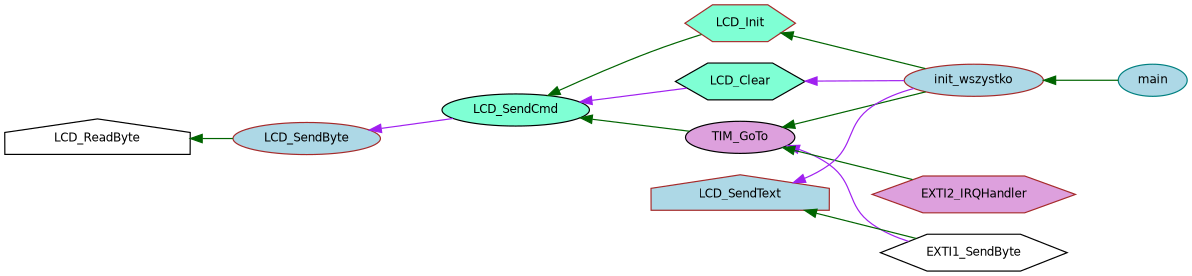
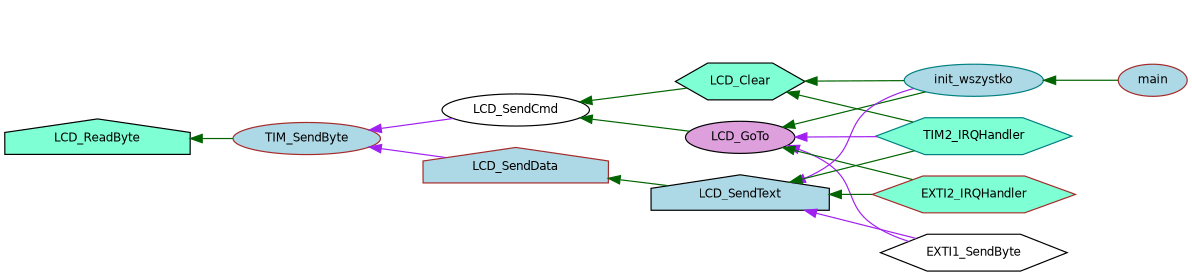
node "LCD_Init": removed
node "init_wszystko": color brown -> teal
node "main": color teal -> brown
edge "init_wszystko" -> "LCD_Clear": color purple -> darkgreen
edge "LCD_Clear" -> "LCD_SendCmd": color purple -> darkgreen
node "LCD_SendCmd": fillcolor aquamarine -> white
node "TIM2_IRQHandler": added
node "TIM_GoTo": label "TIM_GoTo" -> "LCD_GoTo"
node "LCD_ReadByte": fillcolor white -> aquamarine
node "LCD_SendByte": label "LCD_SendByte" -> "TIM_SendByte"
node "LCD_SendData": added
node "LCD_SendText": color brown -> black
edge "EXTI2_IRQHandler" -> "LCD_SendText": added
node "EXTI2_IRQHandler": fillcolor plum -> aquamarine
edge "EXTI1_SendByte" -> "LCD_SendText": color darkgreen -> purple
